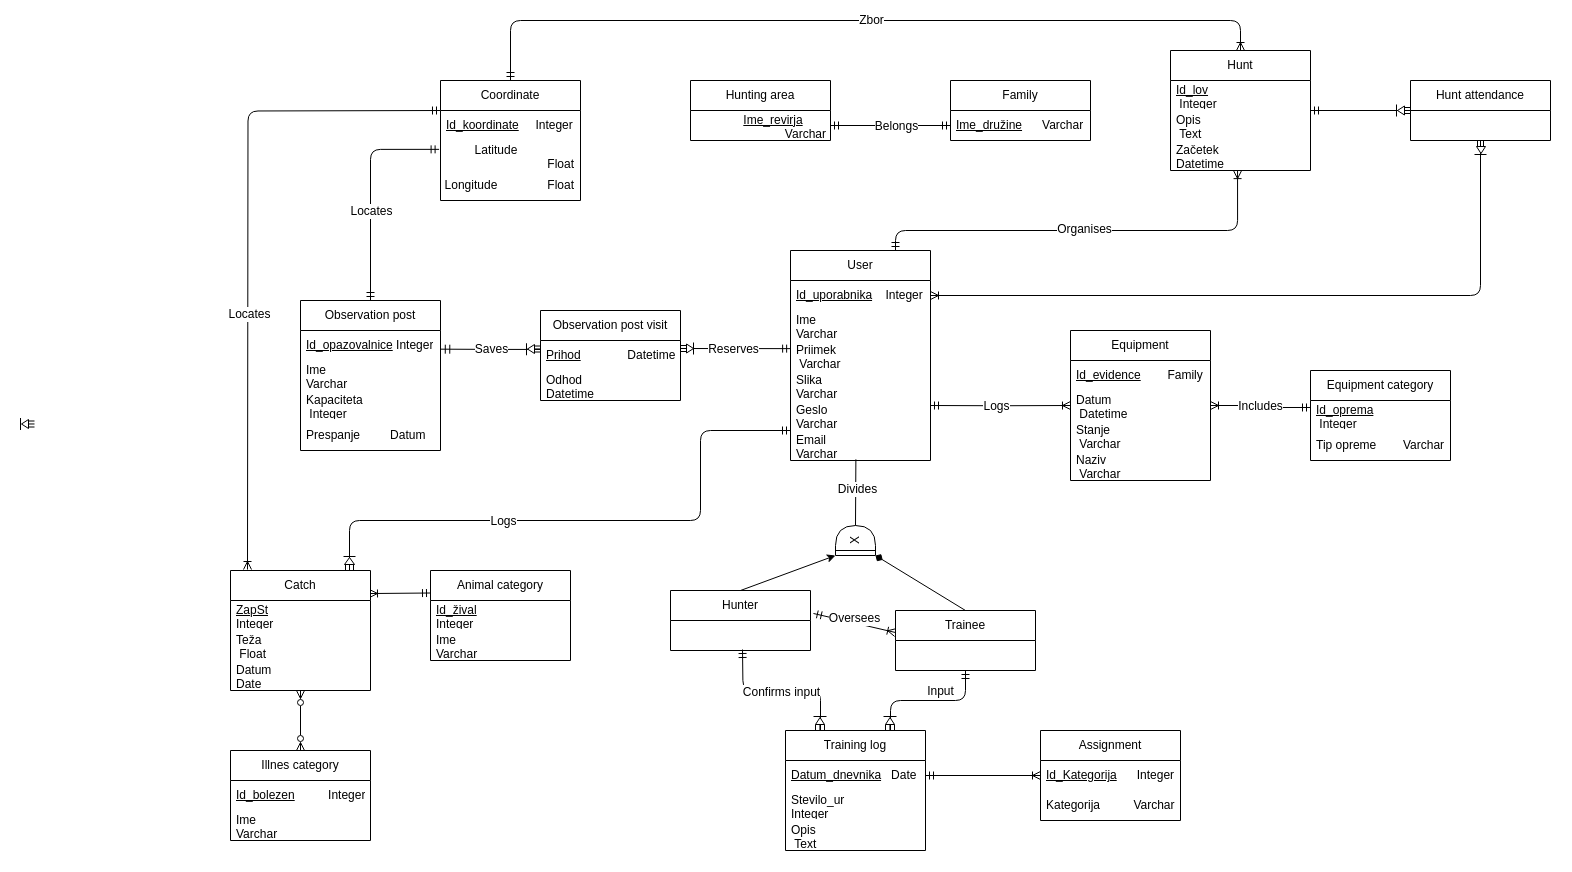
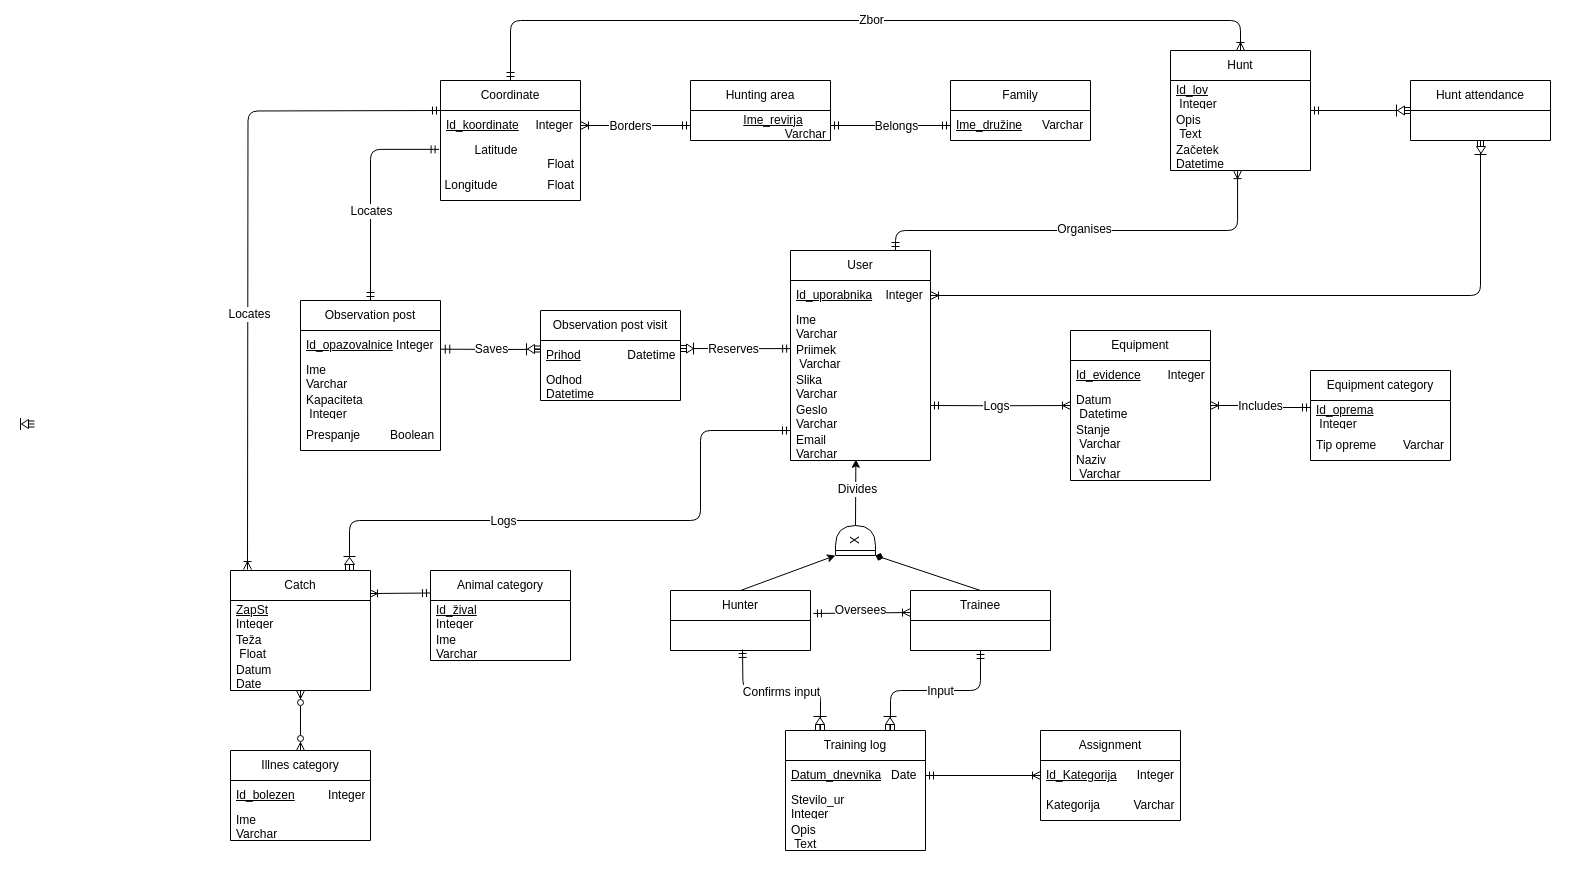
edge "Id_koordinate Integer" -- "Ime_revirja Varchar": added, label "Borders"
node "Id_evidence Family": label "Id_evidence Family" -> "Id_evidence Integer"
node "Prespanje Datum": label "Prespanje Datum" -> "Prespanje Boolean"
edge "Email Varchar" -- "X": arrowhead none -> classic
node "Trainee": moved (966, 641) -> (981, 621)
